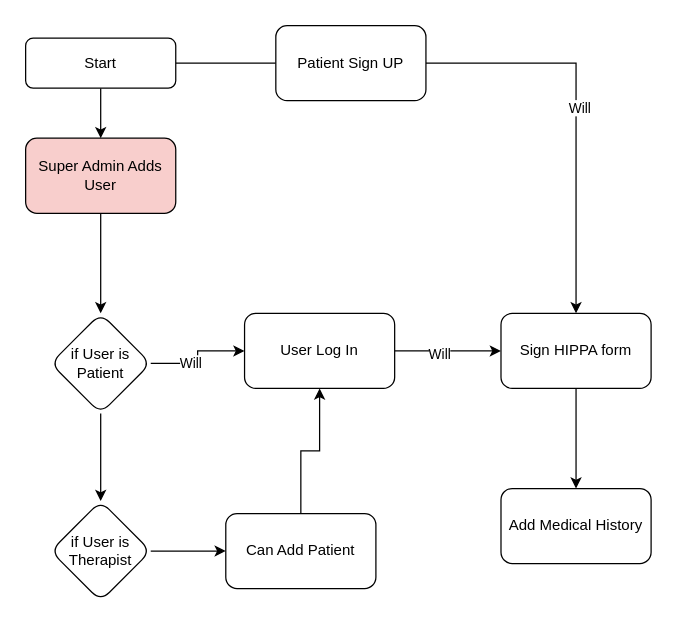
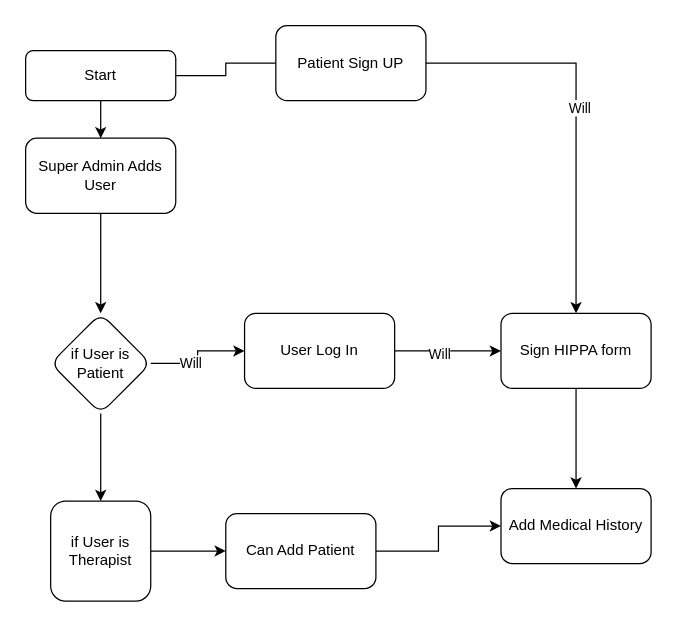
node "Start": moved (101, 63) -> (101, 76)
node "Super Admin Adds User": fillcolor #f8cecc -> #ffffff
edge "Can Add Patient" -> "User Log In": now "Can Add Patient" -> "Add Medical History"
node "if User is Therapist": shape diamond -> rounded rectangle
